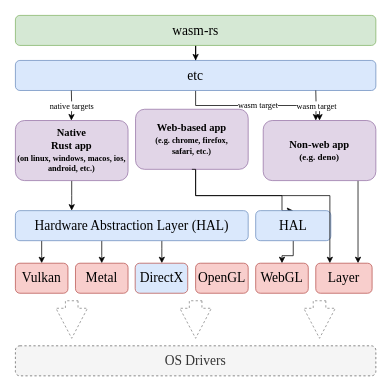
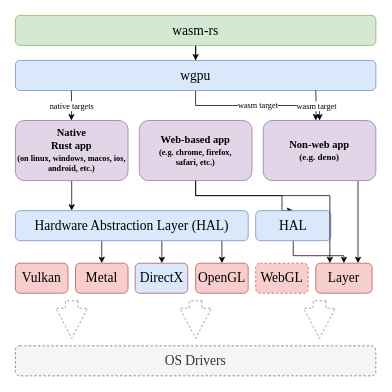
node "etc": label "etc" -> "wgpu"
node "Web-based app (e.g. chrome, firefox, safari, etc.)": moved (192, 139) -> (195, 150)
edge "Hardware Abstraction Layer (HAL)" -> "Vulkan": removed
edge "HAL" -> "WebGL": now "HAL" -> "Layer"
edge "Hardware Abstraction Layer (HAL)" -> "OpenGL": added
node "WebGL": style solid -> dashed
